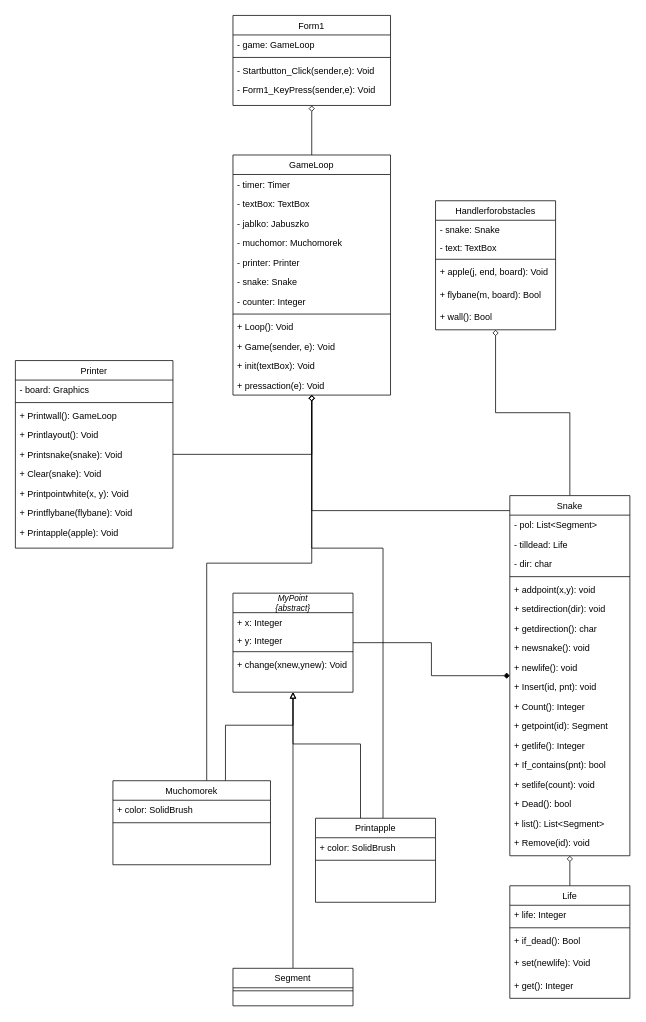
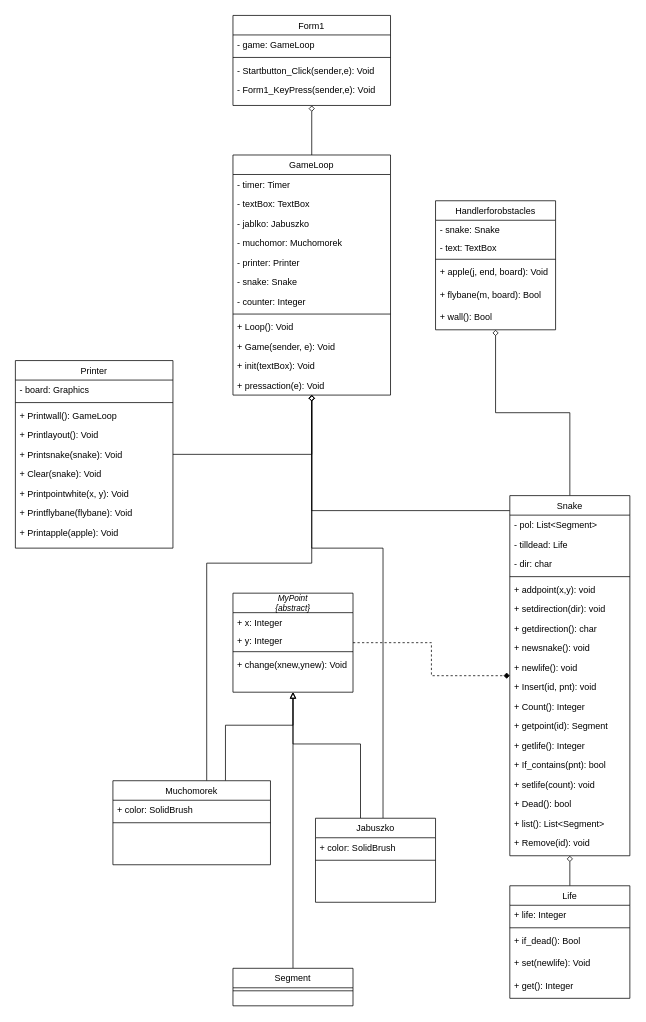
edge "MyPoint {abstract}" -> "Snake": style solid -> dashed
node "Printapple": label "Printapple" -> "Jabuszko"
